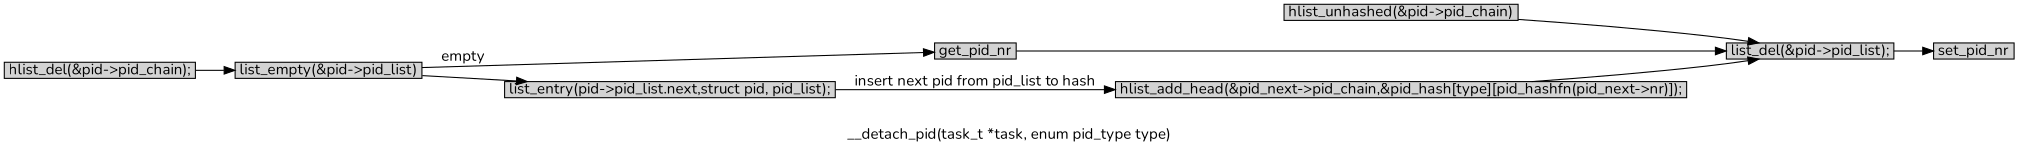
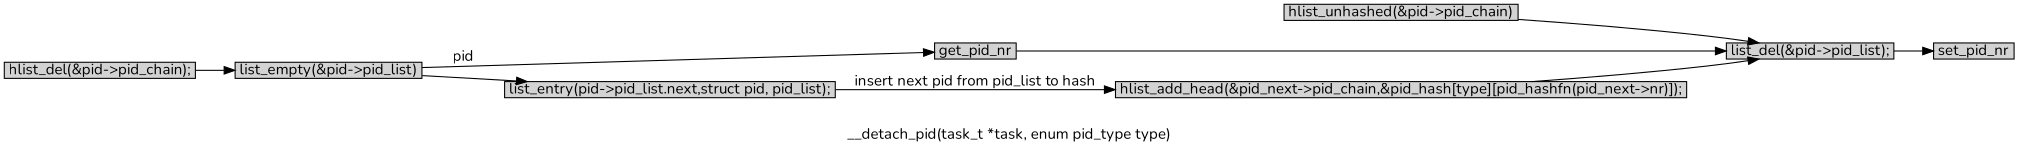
edge "list_empty(&pid->pid_list)" -> "get_pid_nr": label "empty" -> "pid"
